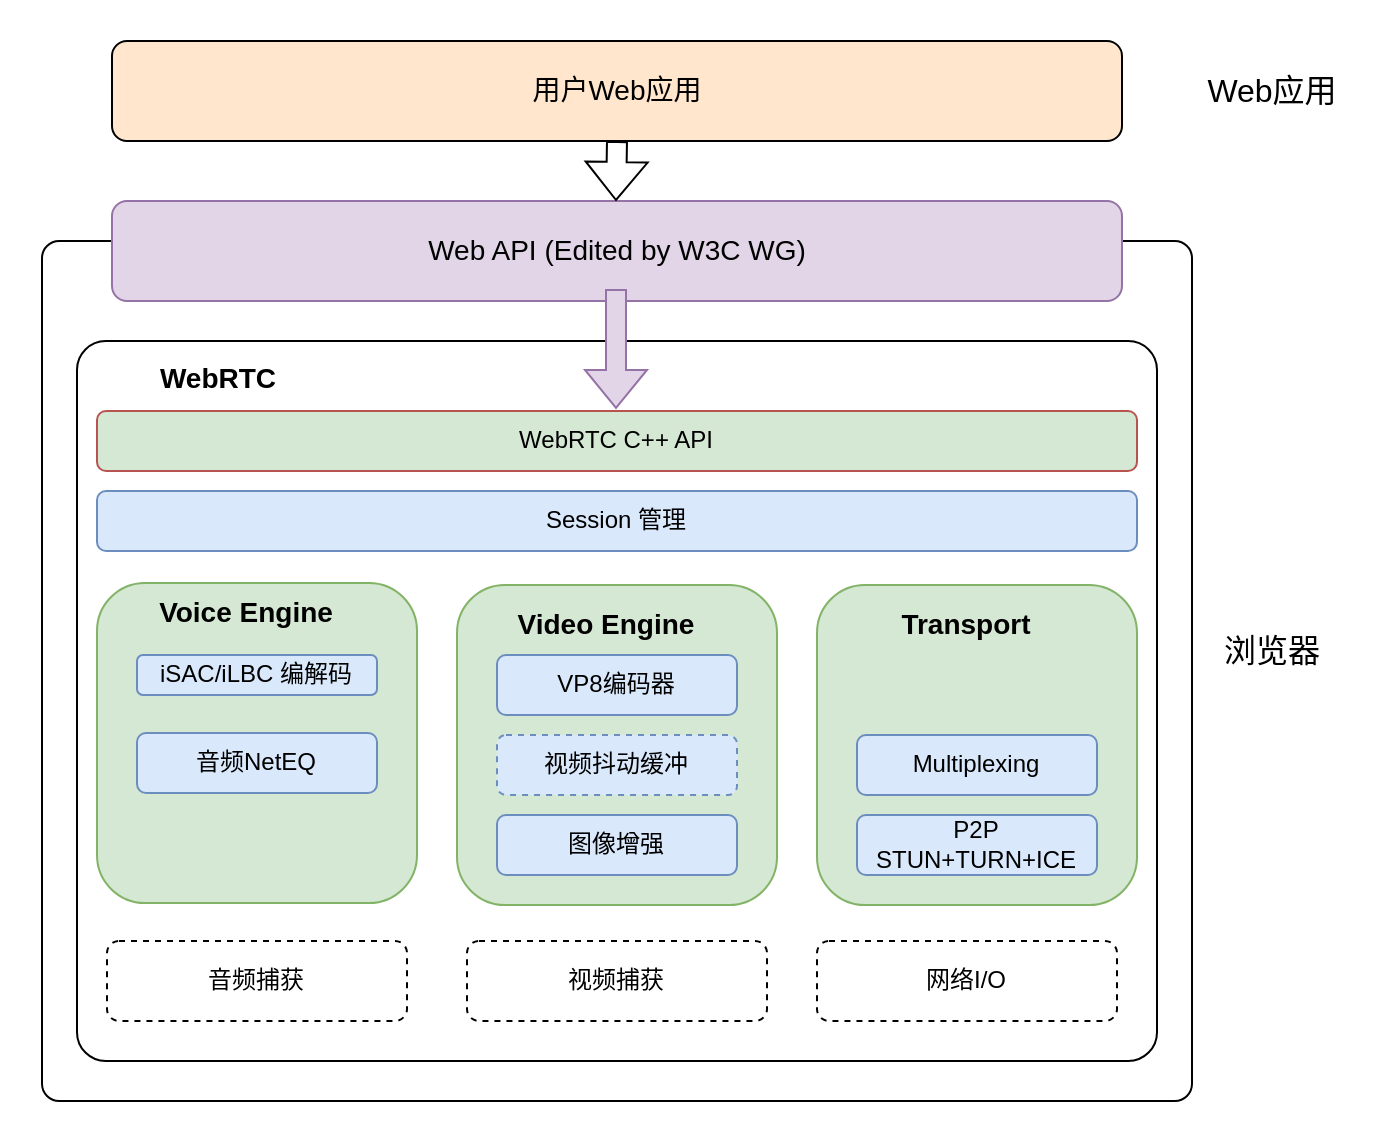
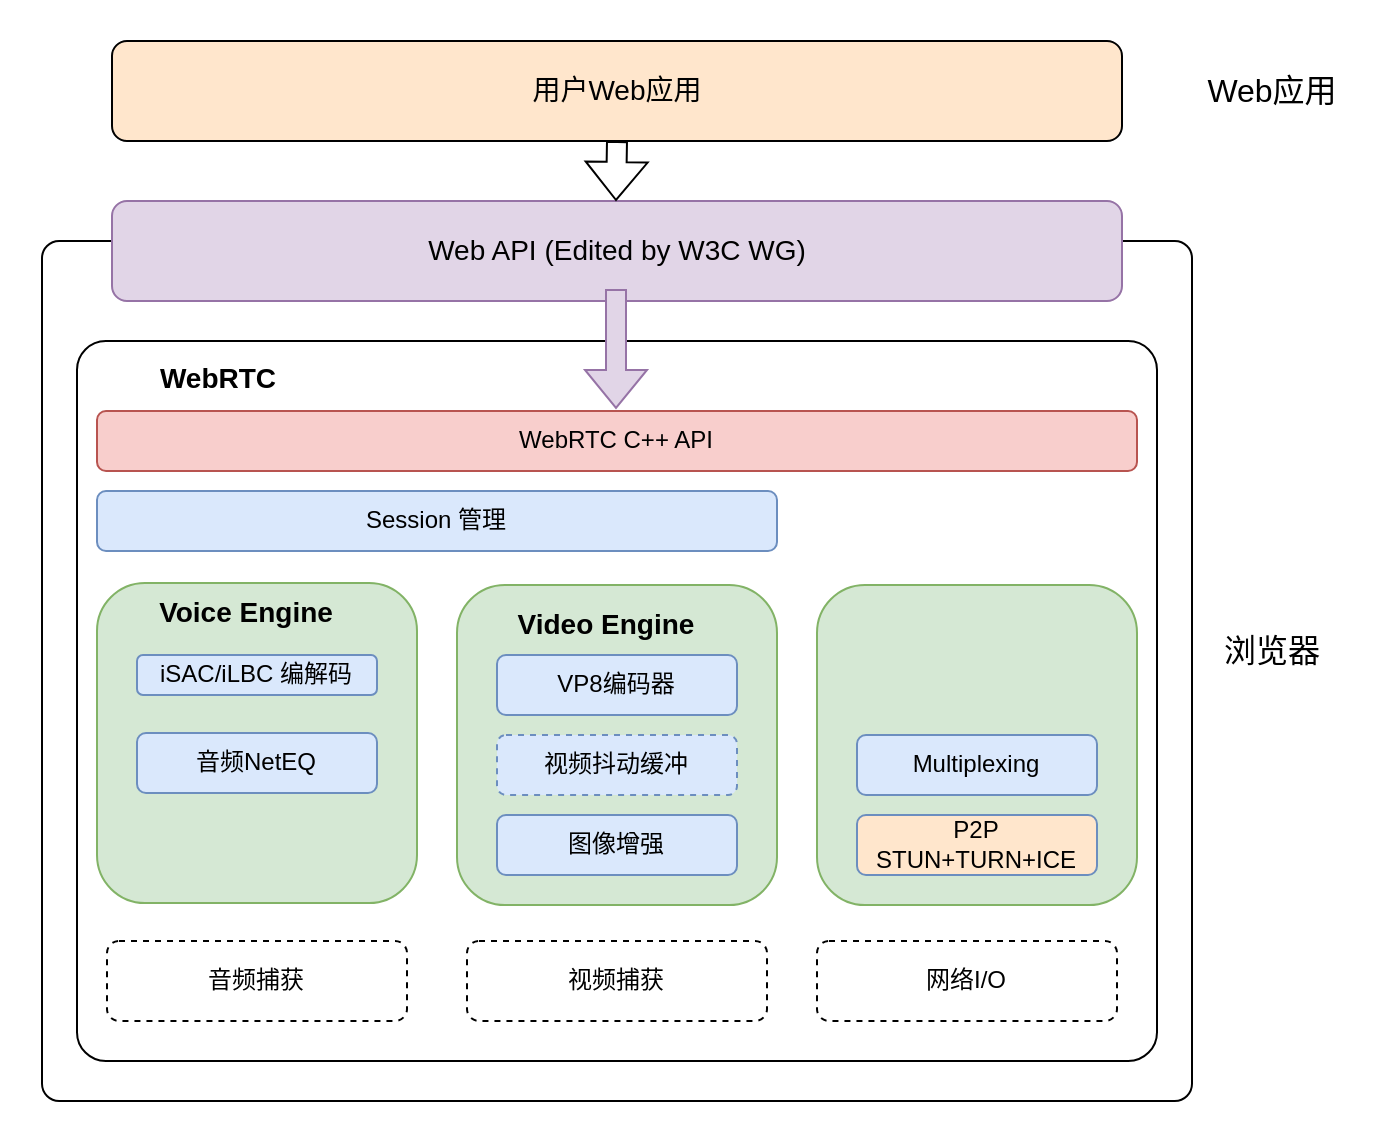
node "WebRTC C++ API": fillcolor #d5e8d4 -> #f8cecc
node "Session 管理": size 1040x60 -> 680x60
node "Transport": removed
node "P2P STUN+TURN+ICE": fillcolor #dae8fc -> #ffe6cc
